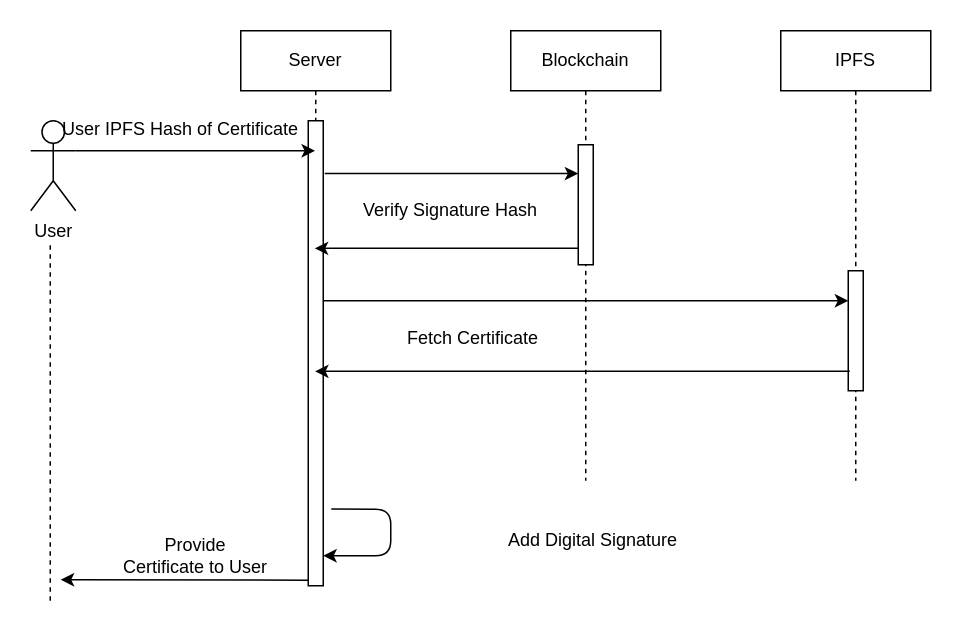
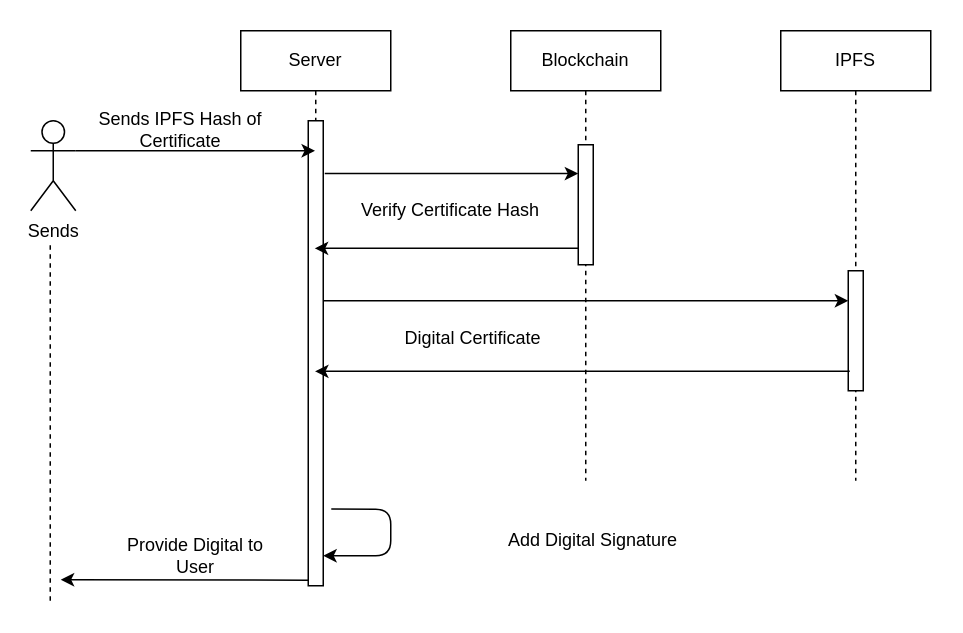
node "User IPFS Hash of Certificate": label "User IPFS Hash of Certificate" -> "Sends IPFS Hash of Certificate"
node "Verify Signature Hash": label "Verify Signature Hash" -> "Verify Certificate Hash"
node "User": label "User" -> "Sends"
node "Fetch Certificate": label "Fetch Certificate" -> "Digital Certificate"
node "Provide Certificate to User": label "Provide Certificate to User" -> "Provide Digital to User"
